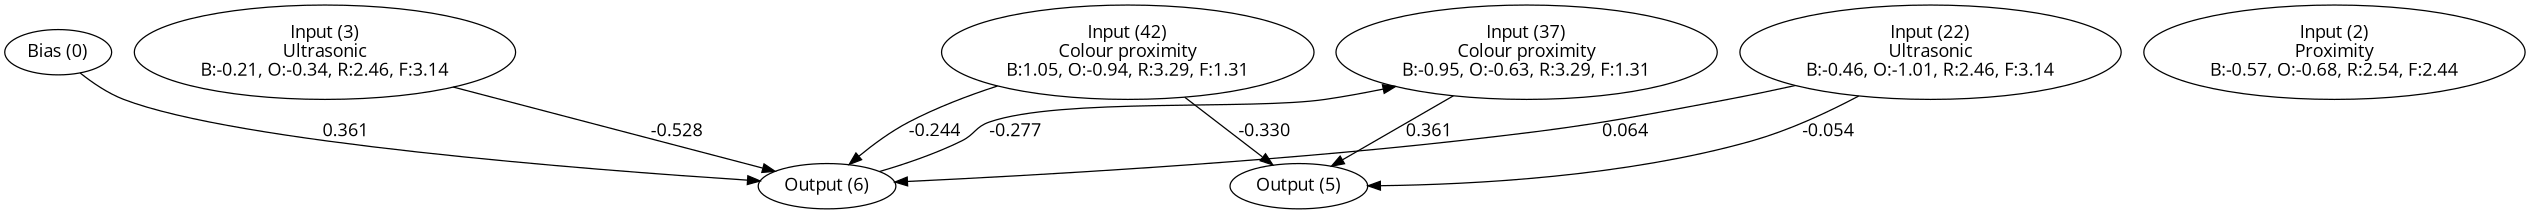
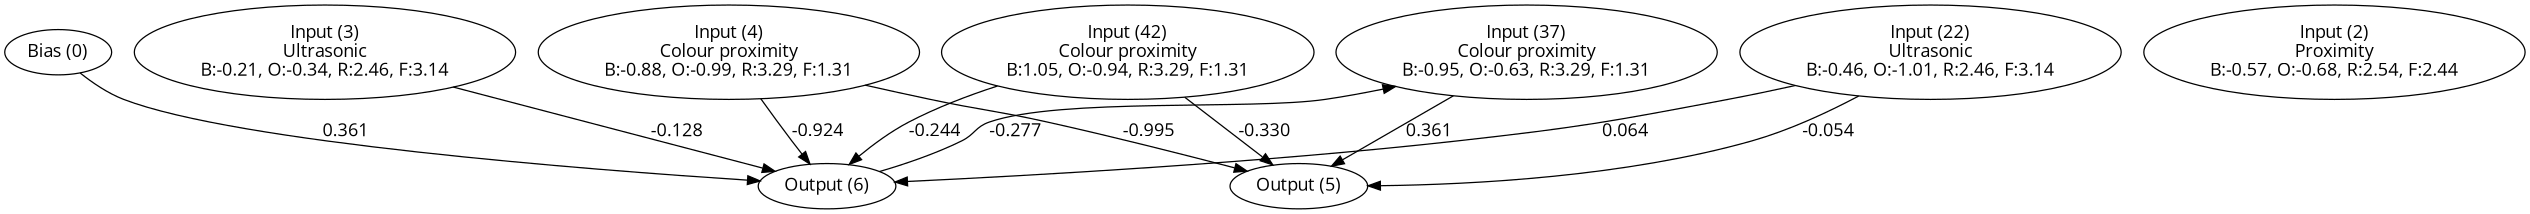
node "Input (4) Colour proximity B:-0.88, O:-0.99, R:3.29, F:1.31": added
edge "Input (3) Ultrasonic B:-0.21, O:-0.34, R:2.46, F:3.14" -> "Output (6)": label "-0.528" -> "-0.128"
